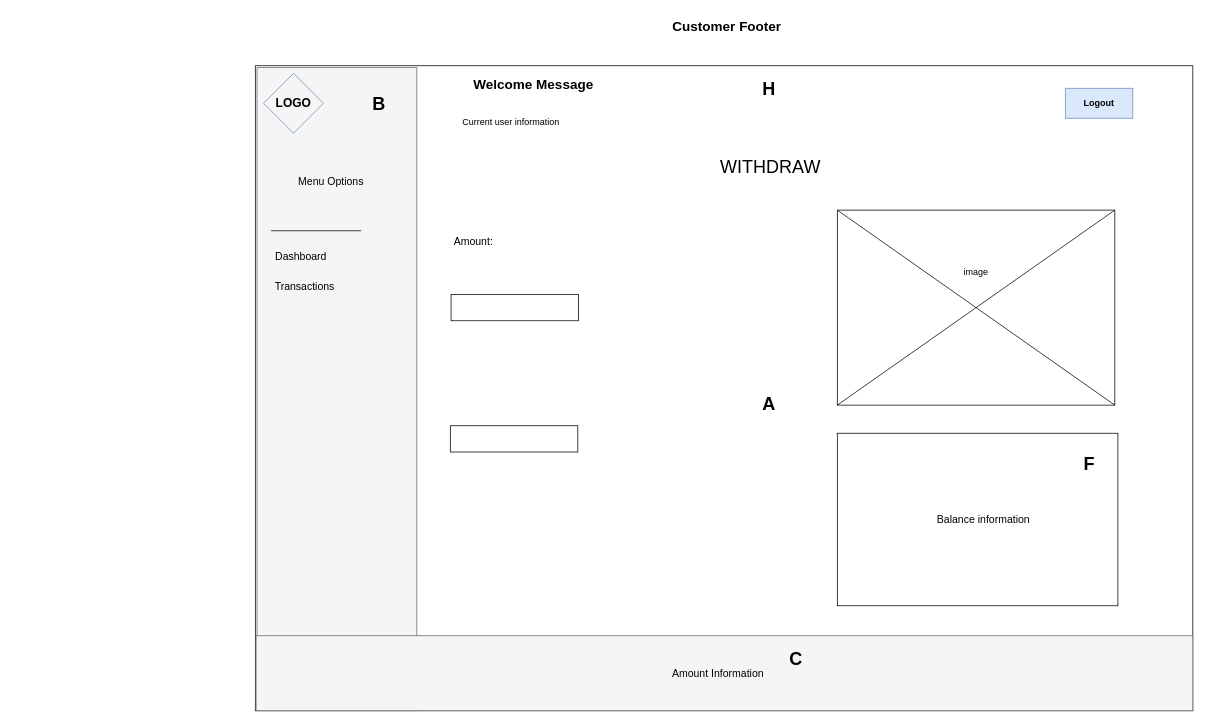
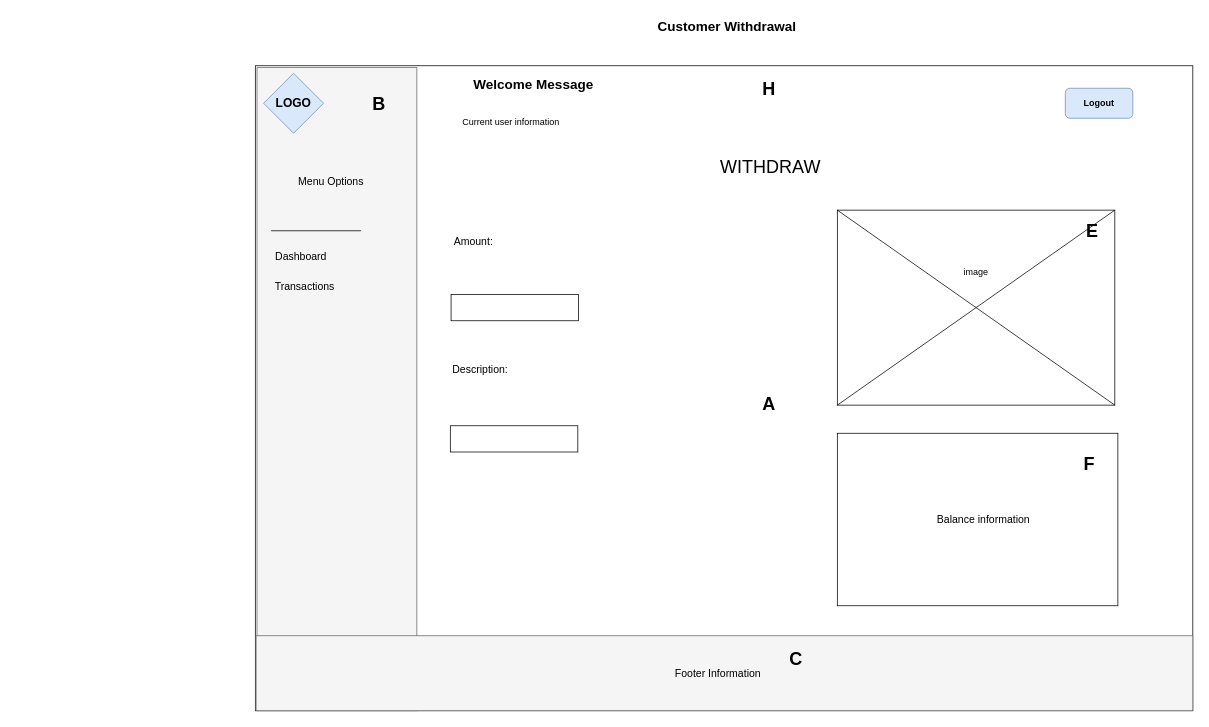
node "Customer Footer": label "Customer Footer" -> "Customer Withdrawal"
node "LOGO": fillcolor #f5f5f5 -> #dae8fc
node "Logout": shape rectangle -> rounded rectangle
node "E": added
node "Description:": added
node "Amount Information": label "Amount Information" -> "Footer Information"
